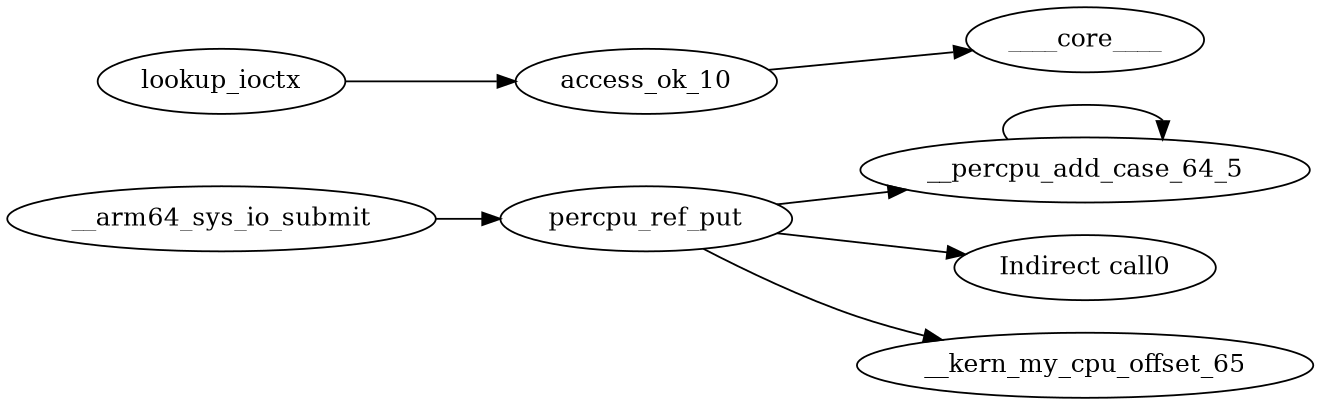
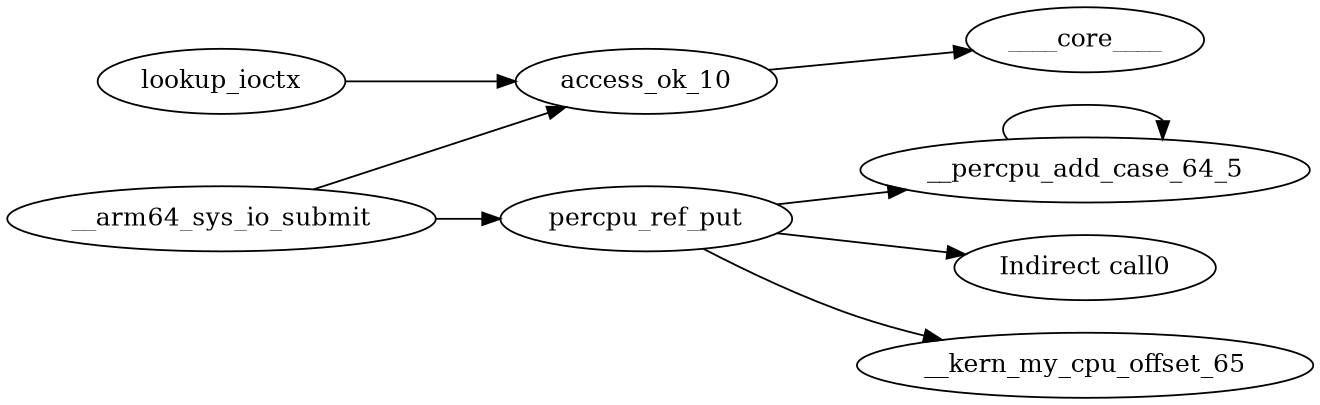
edge "__arm64_sys_io_submit" -> "access_ok_10": added
